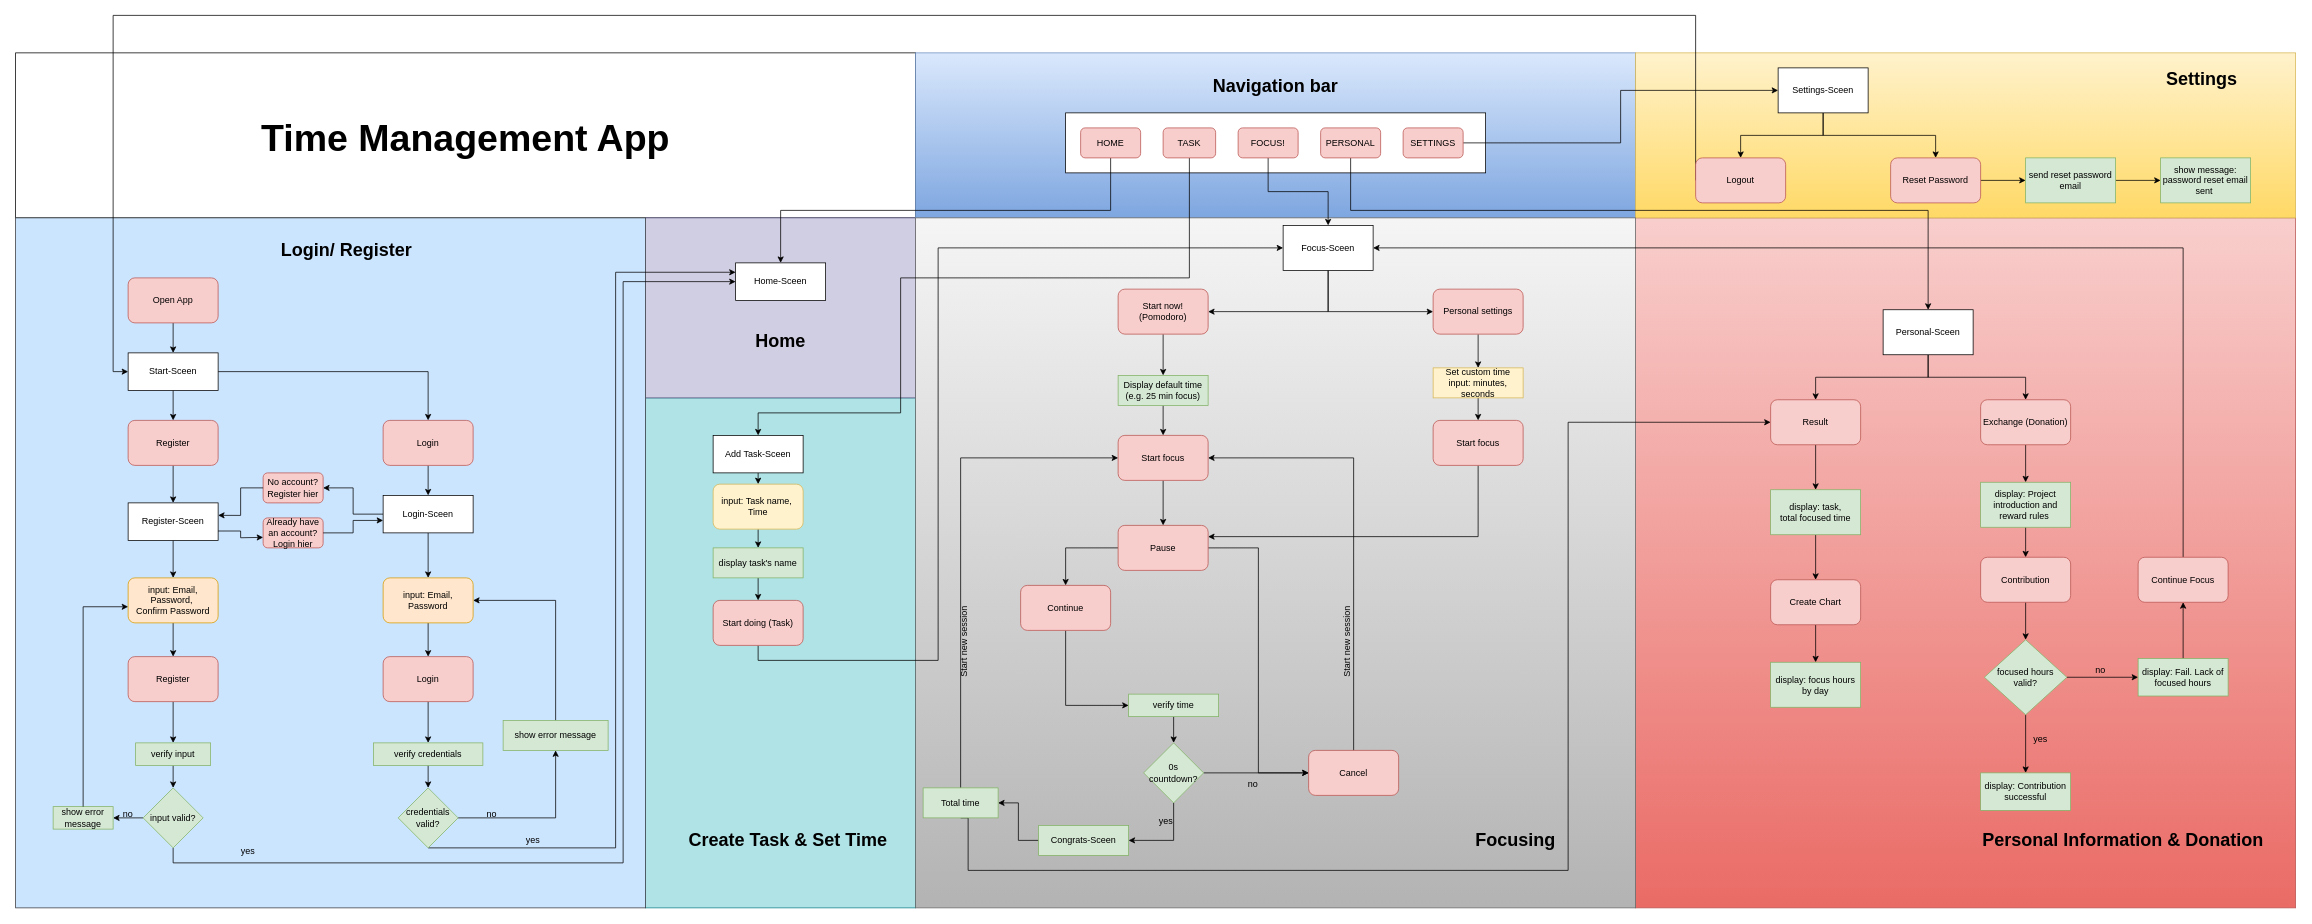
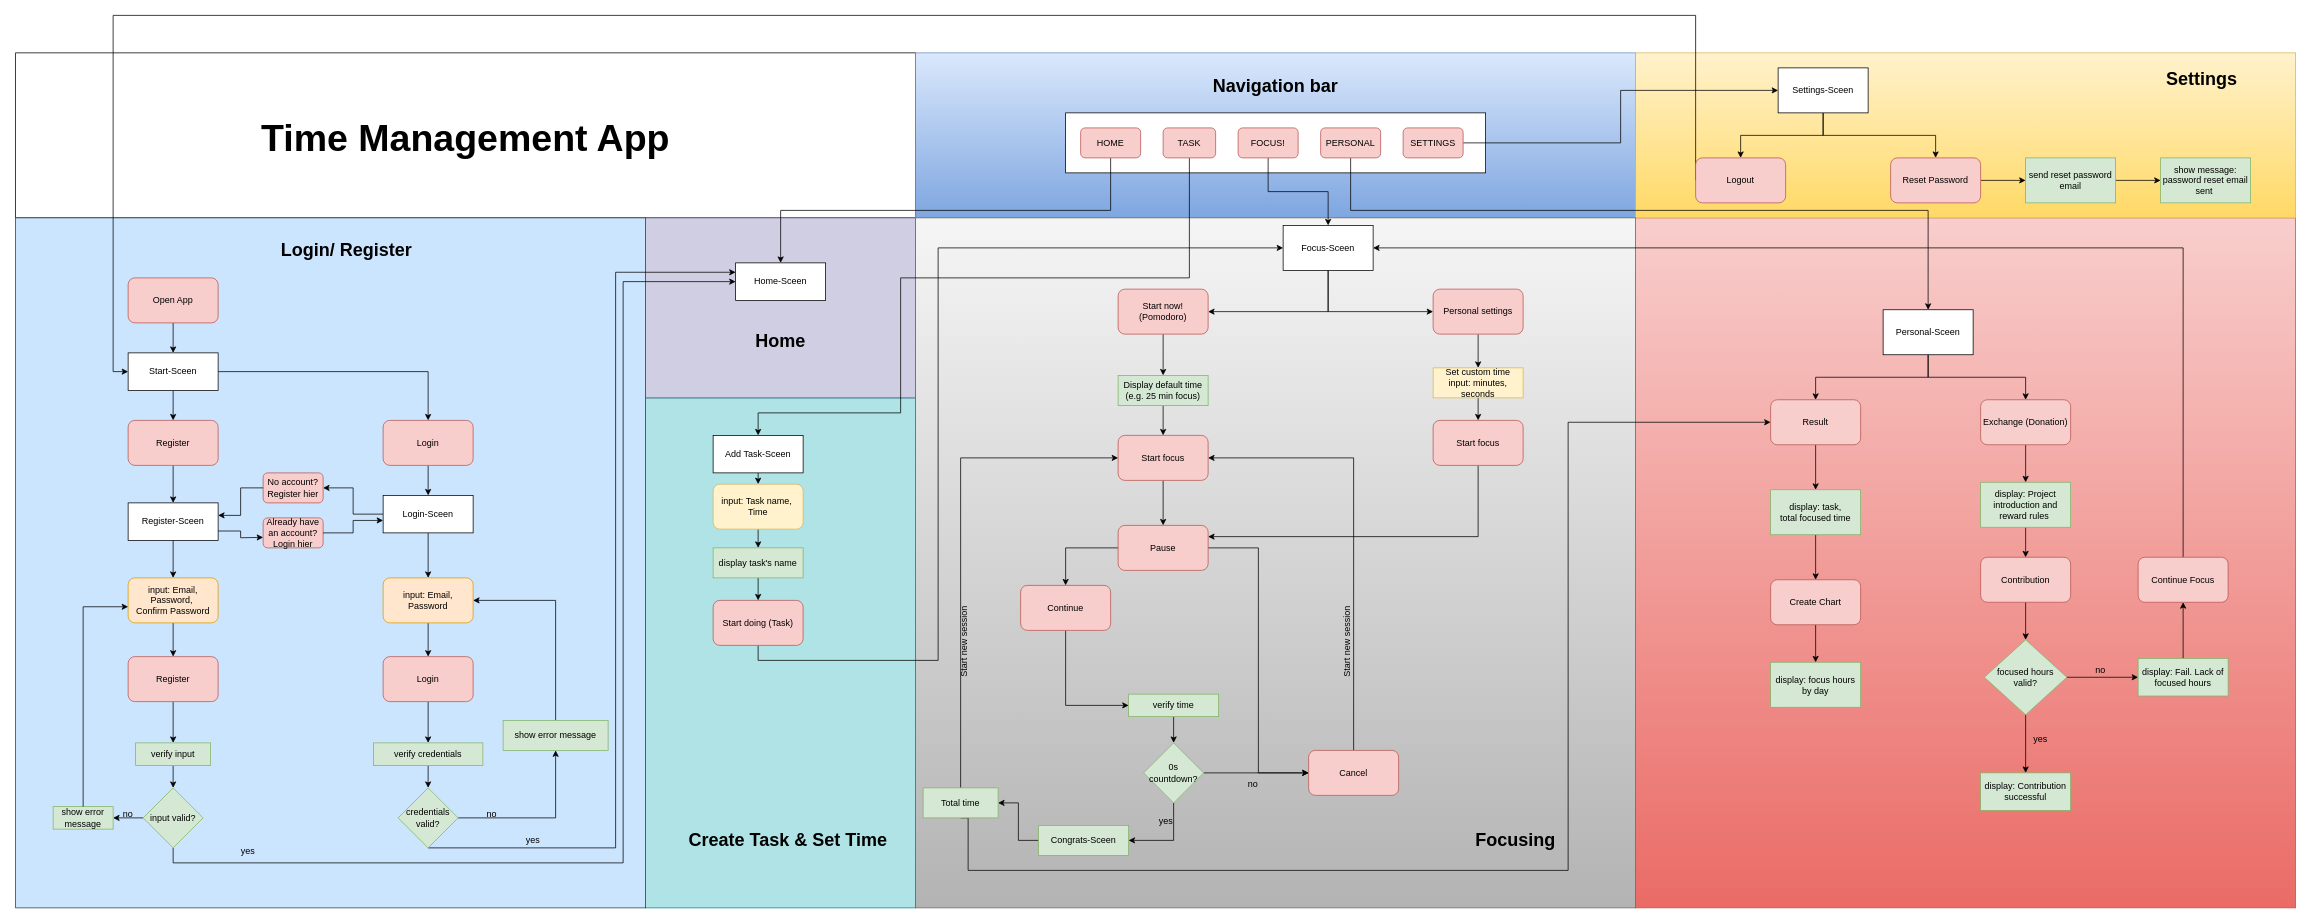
node "Personal Information & Donation": removed
